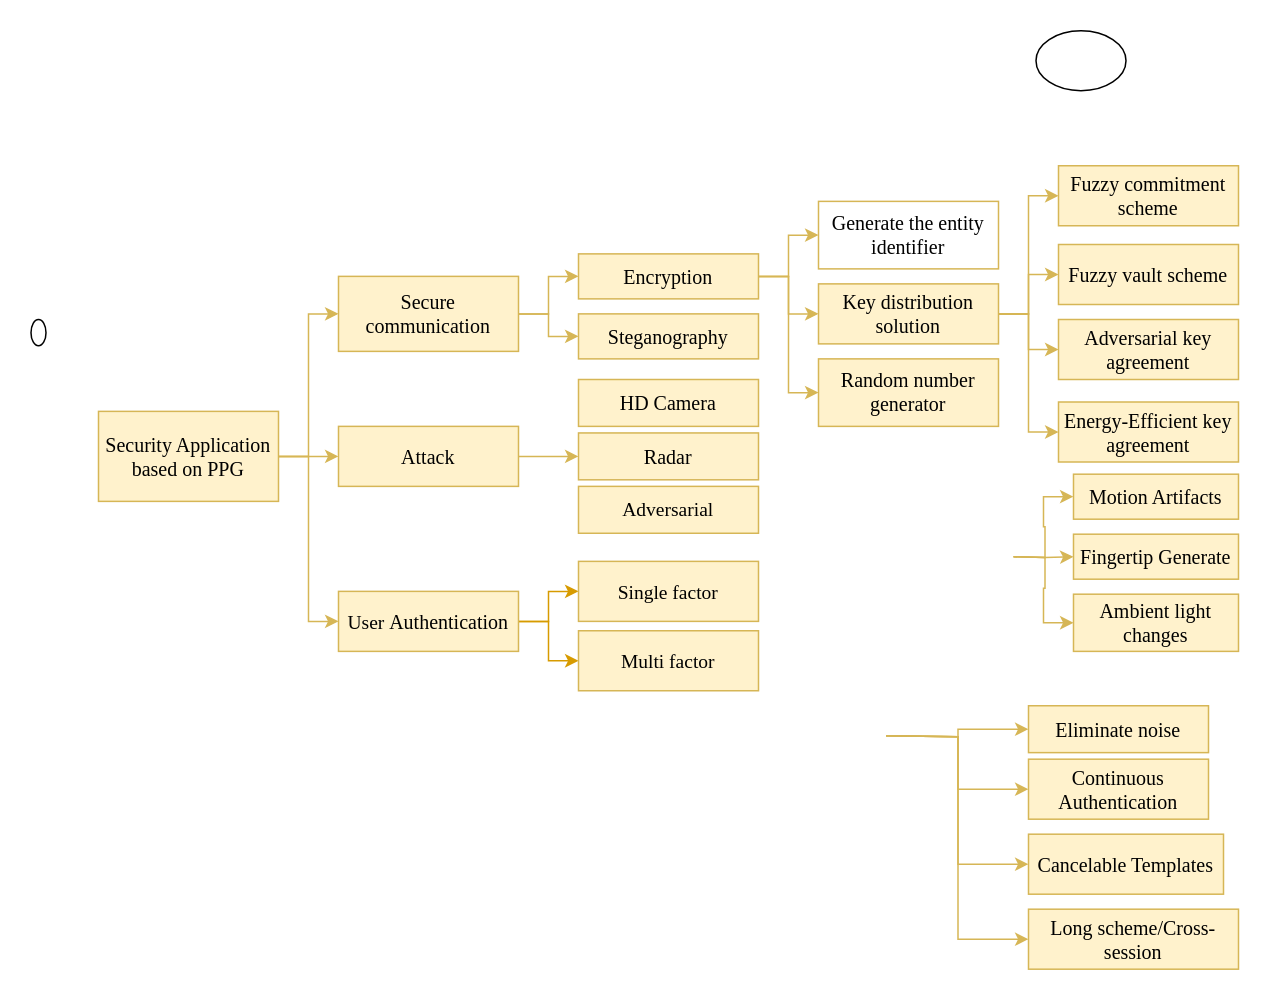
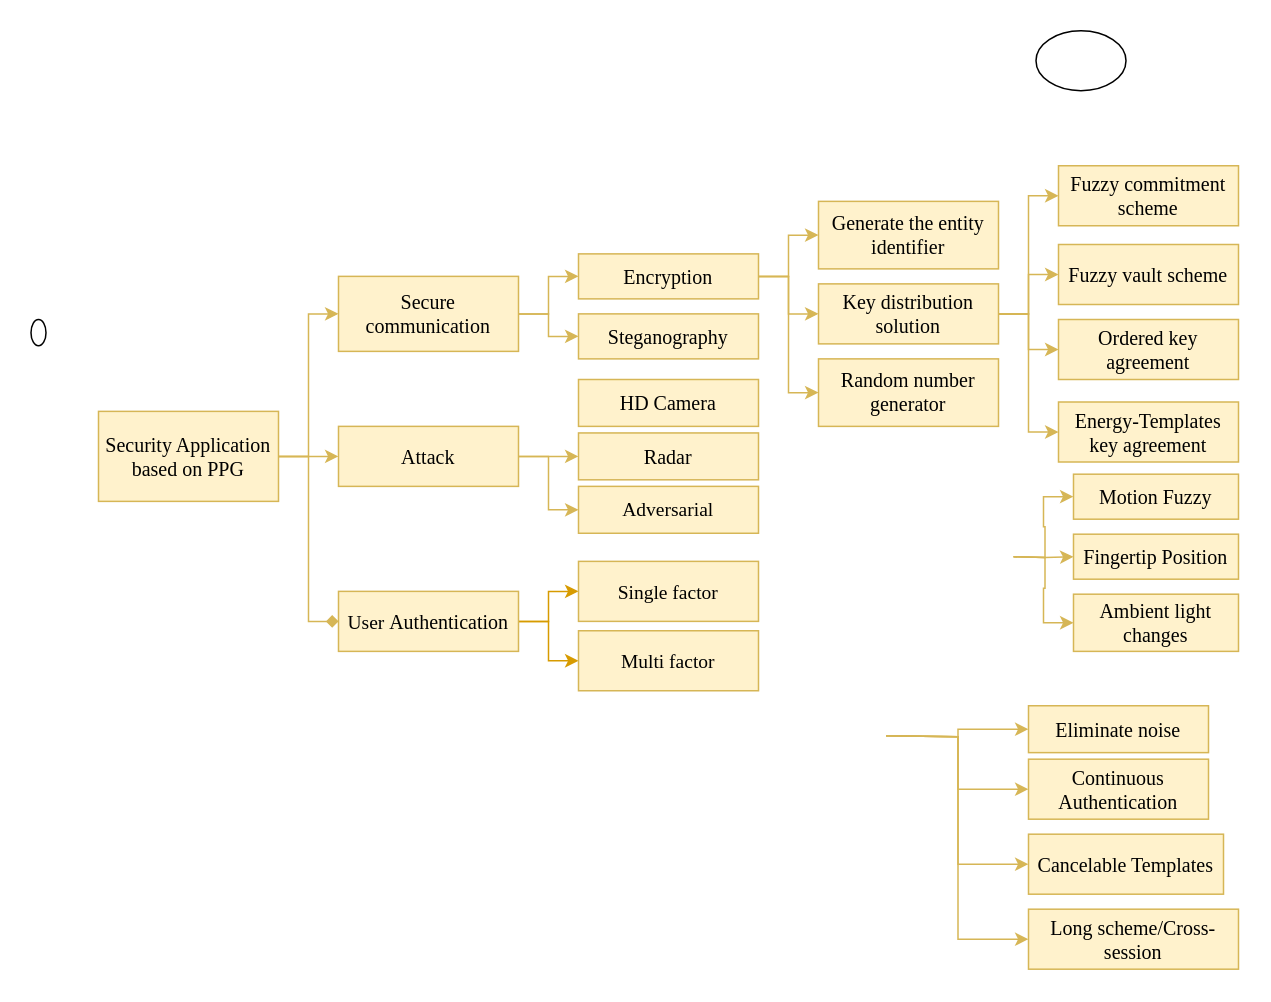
node "Generate the entity identifier": fillcolor #ffffff -> #fff2cc
node "Adversarial key agreement": label "Adversarial key agreement" -> "Ordered key agreement"
node "Energy-Efficient key agreement": label "Energy-Efficient key agreement" -> "Energy-Templates key agreement"
edge "Attack" -> "Adversarial": added
node "Motion Artifacts": label "Motion Artifacts" -> "Motion Fuzzy"
node "Fingertip Generate": label "Fingertip Generate" -> "Fingertip Position"
edge "Security Application based on PPG" -> "User Authentication": arrowhead classic -> diamond
